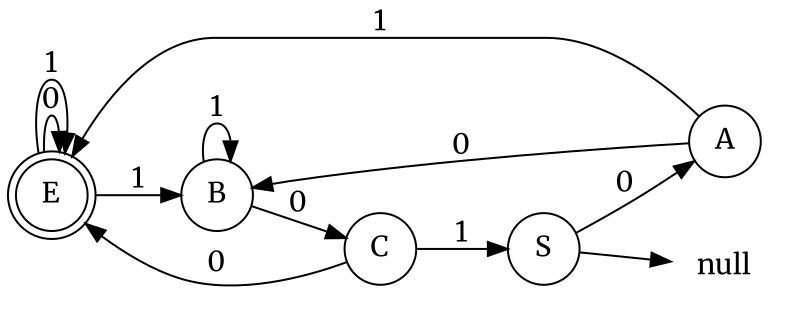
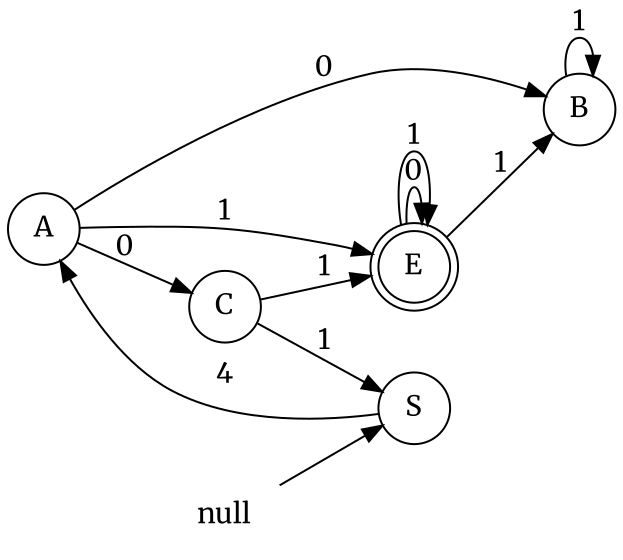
edge "S" -> "A": label "0" -> "4"
edge "B" -> "C": now "A" -> "C"
edge "S" -> "null": reversed
edge "C" -> "E": label "0" -> "1"
